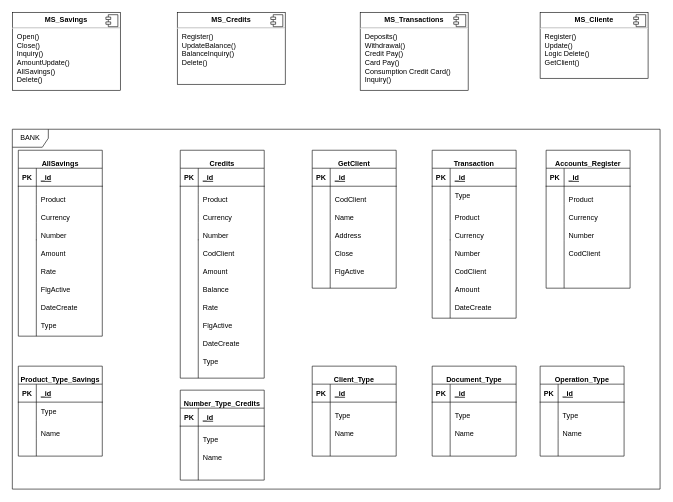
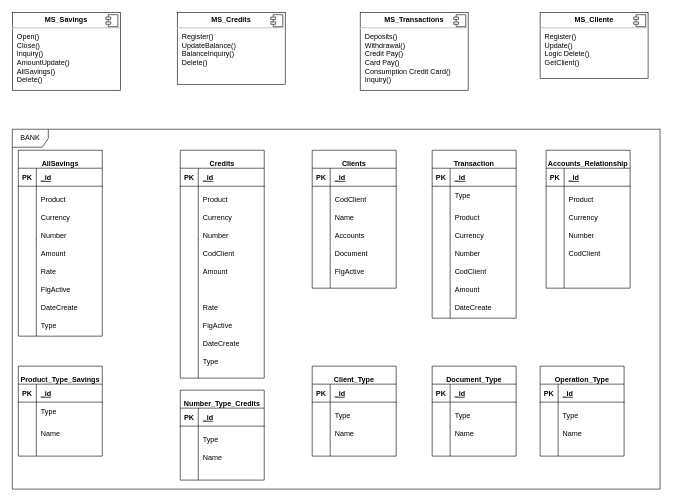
node "GetClient": label "GetClient" -> "Clients"
node "Accounts_Register": label "Accounts_Register" -> "Accounts_Relationship"
node "Address": label "Address" -> "Accounts"
node "Close": label "Close" -> "Document"
node "Balance": removed
